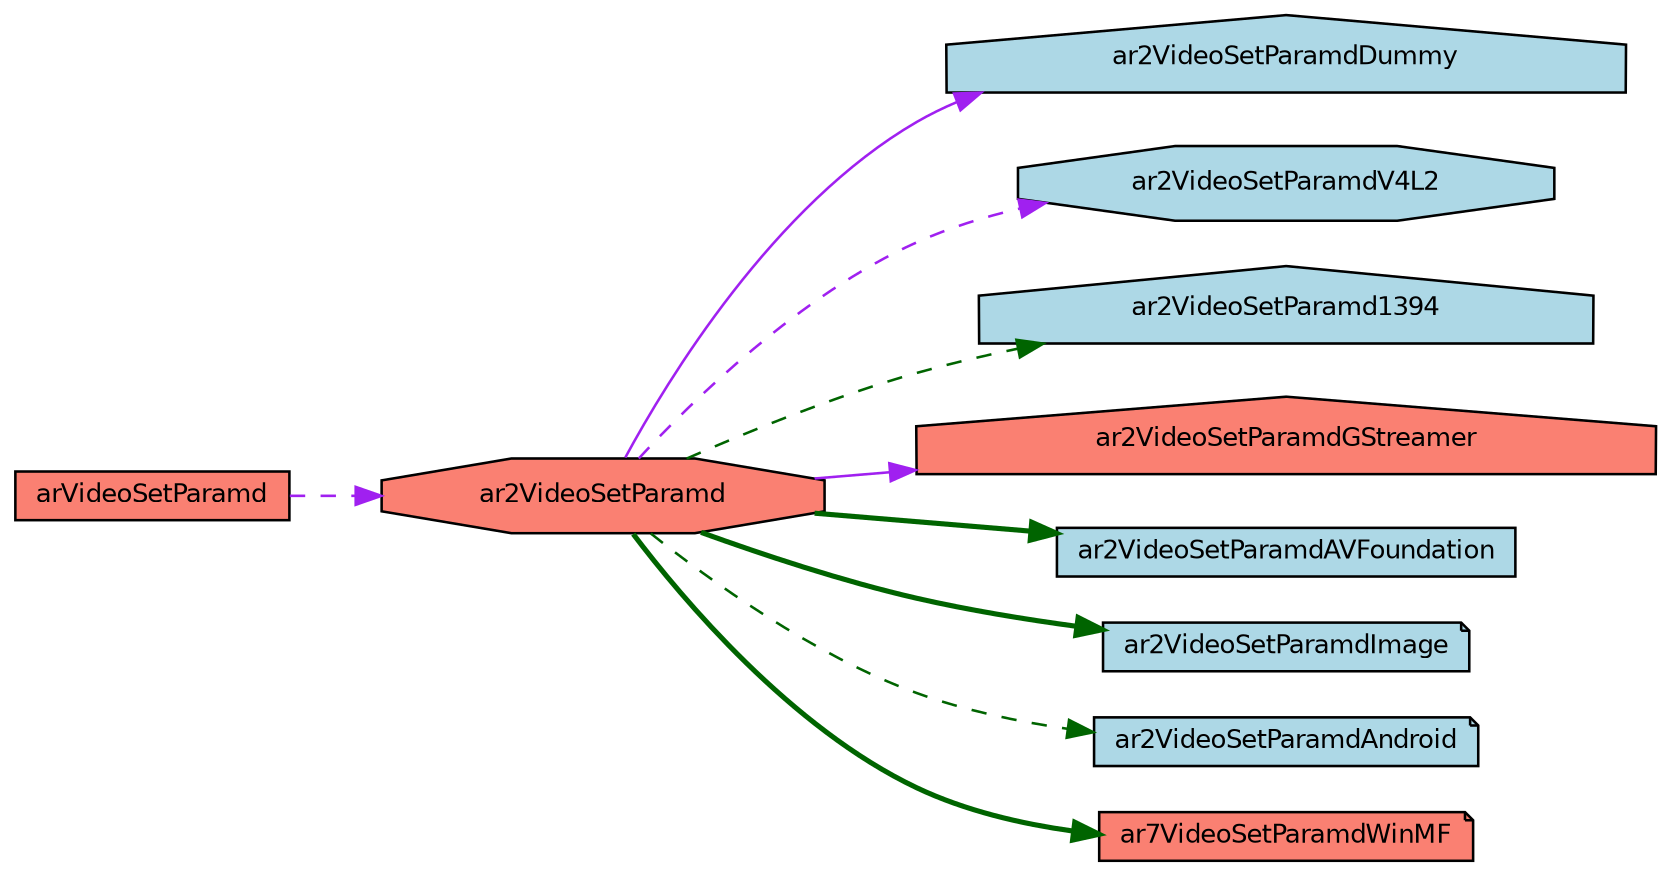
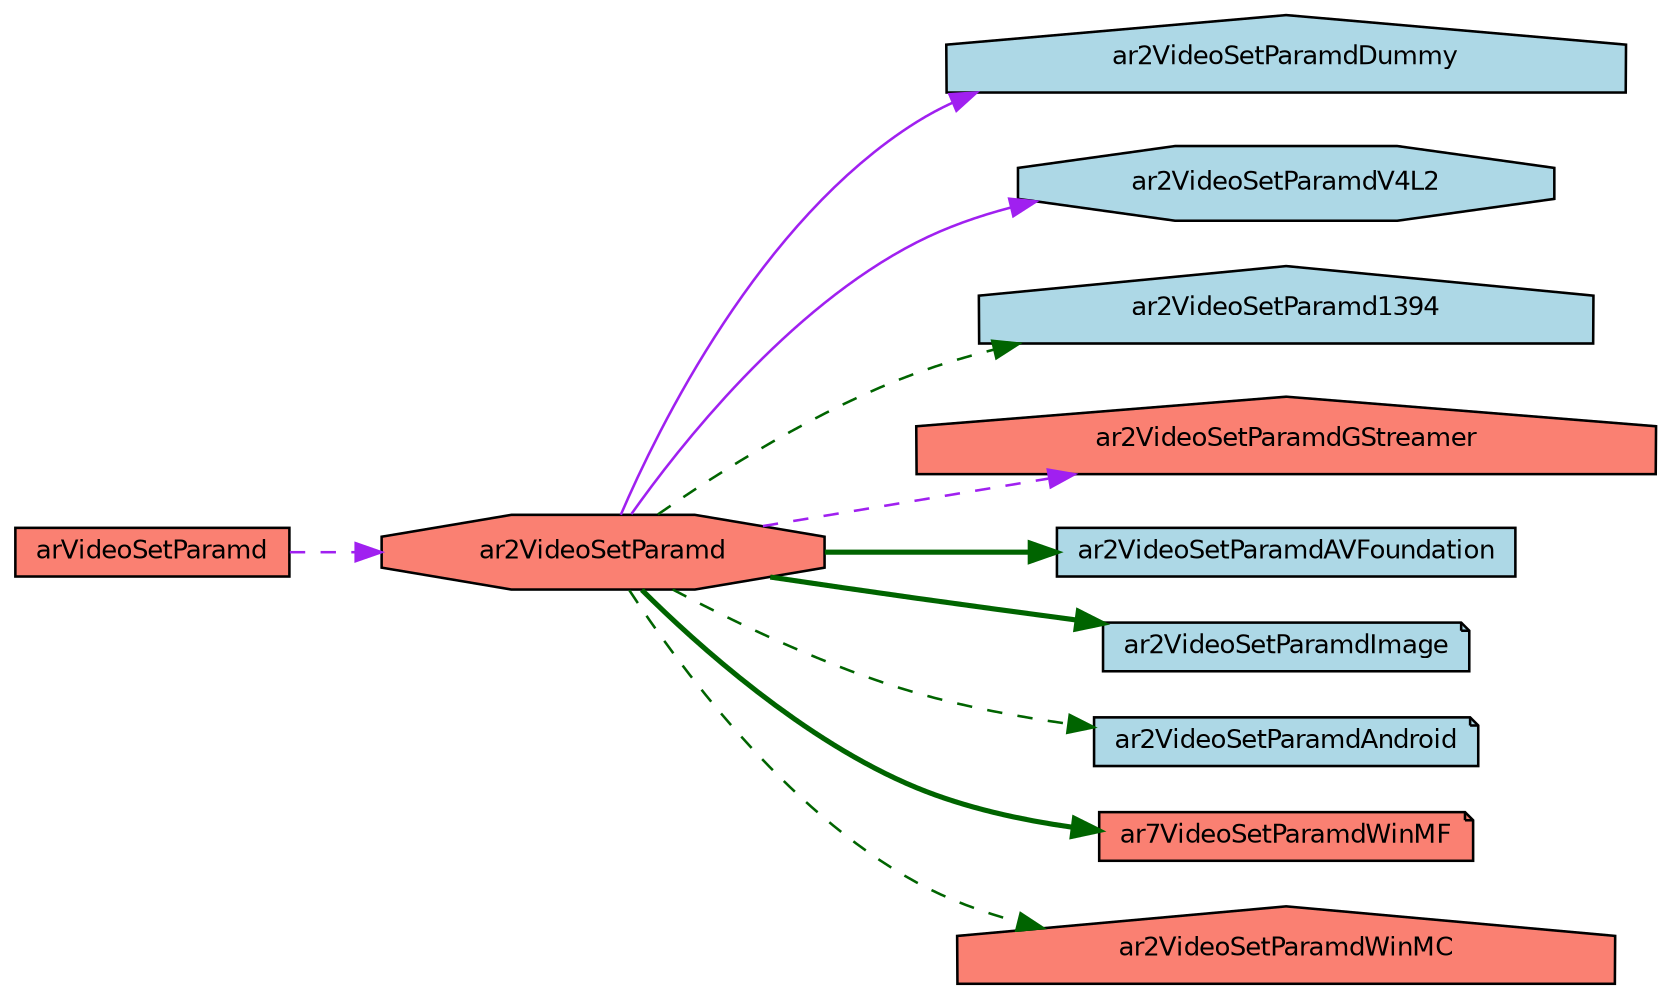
edge "ar2VideoSetParamd" -> "ar2VideoSetParamdV4L2": style dashed -> solid
edge "ar2VideoSetParamd" -> "ar2VideoSetParamdGStreamer": style solid -> dashed
node "ar2VideoSetParamdWinMC": added
